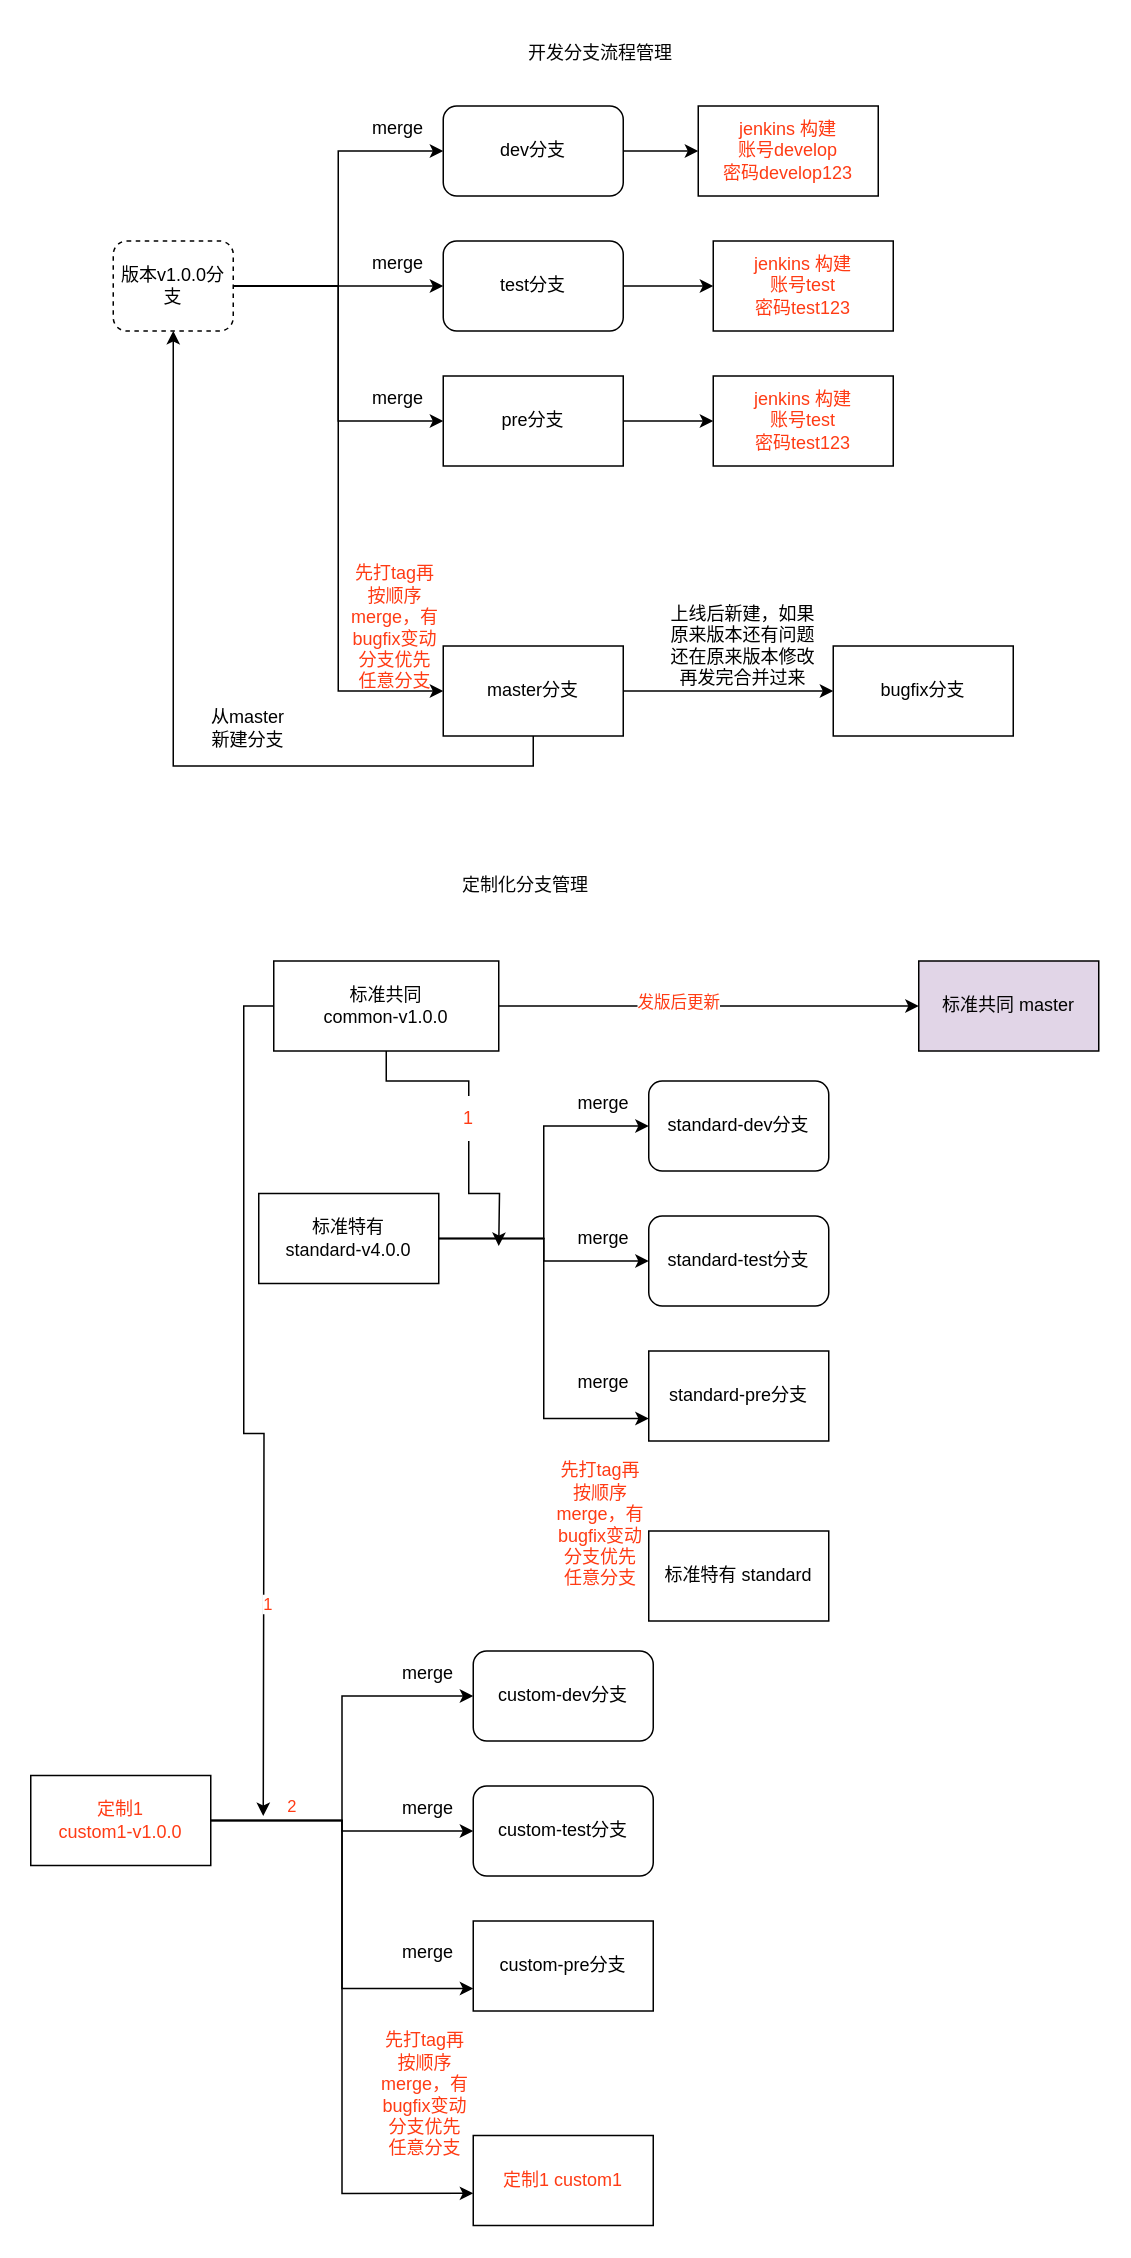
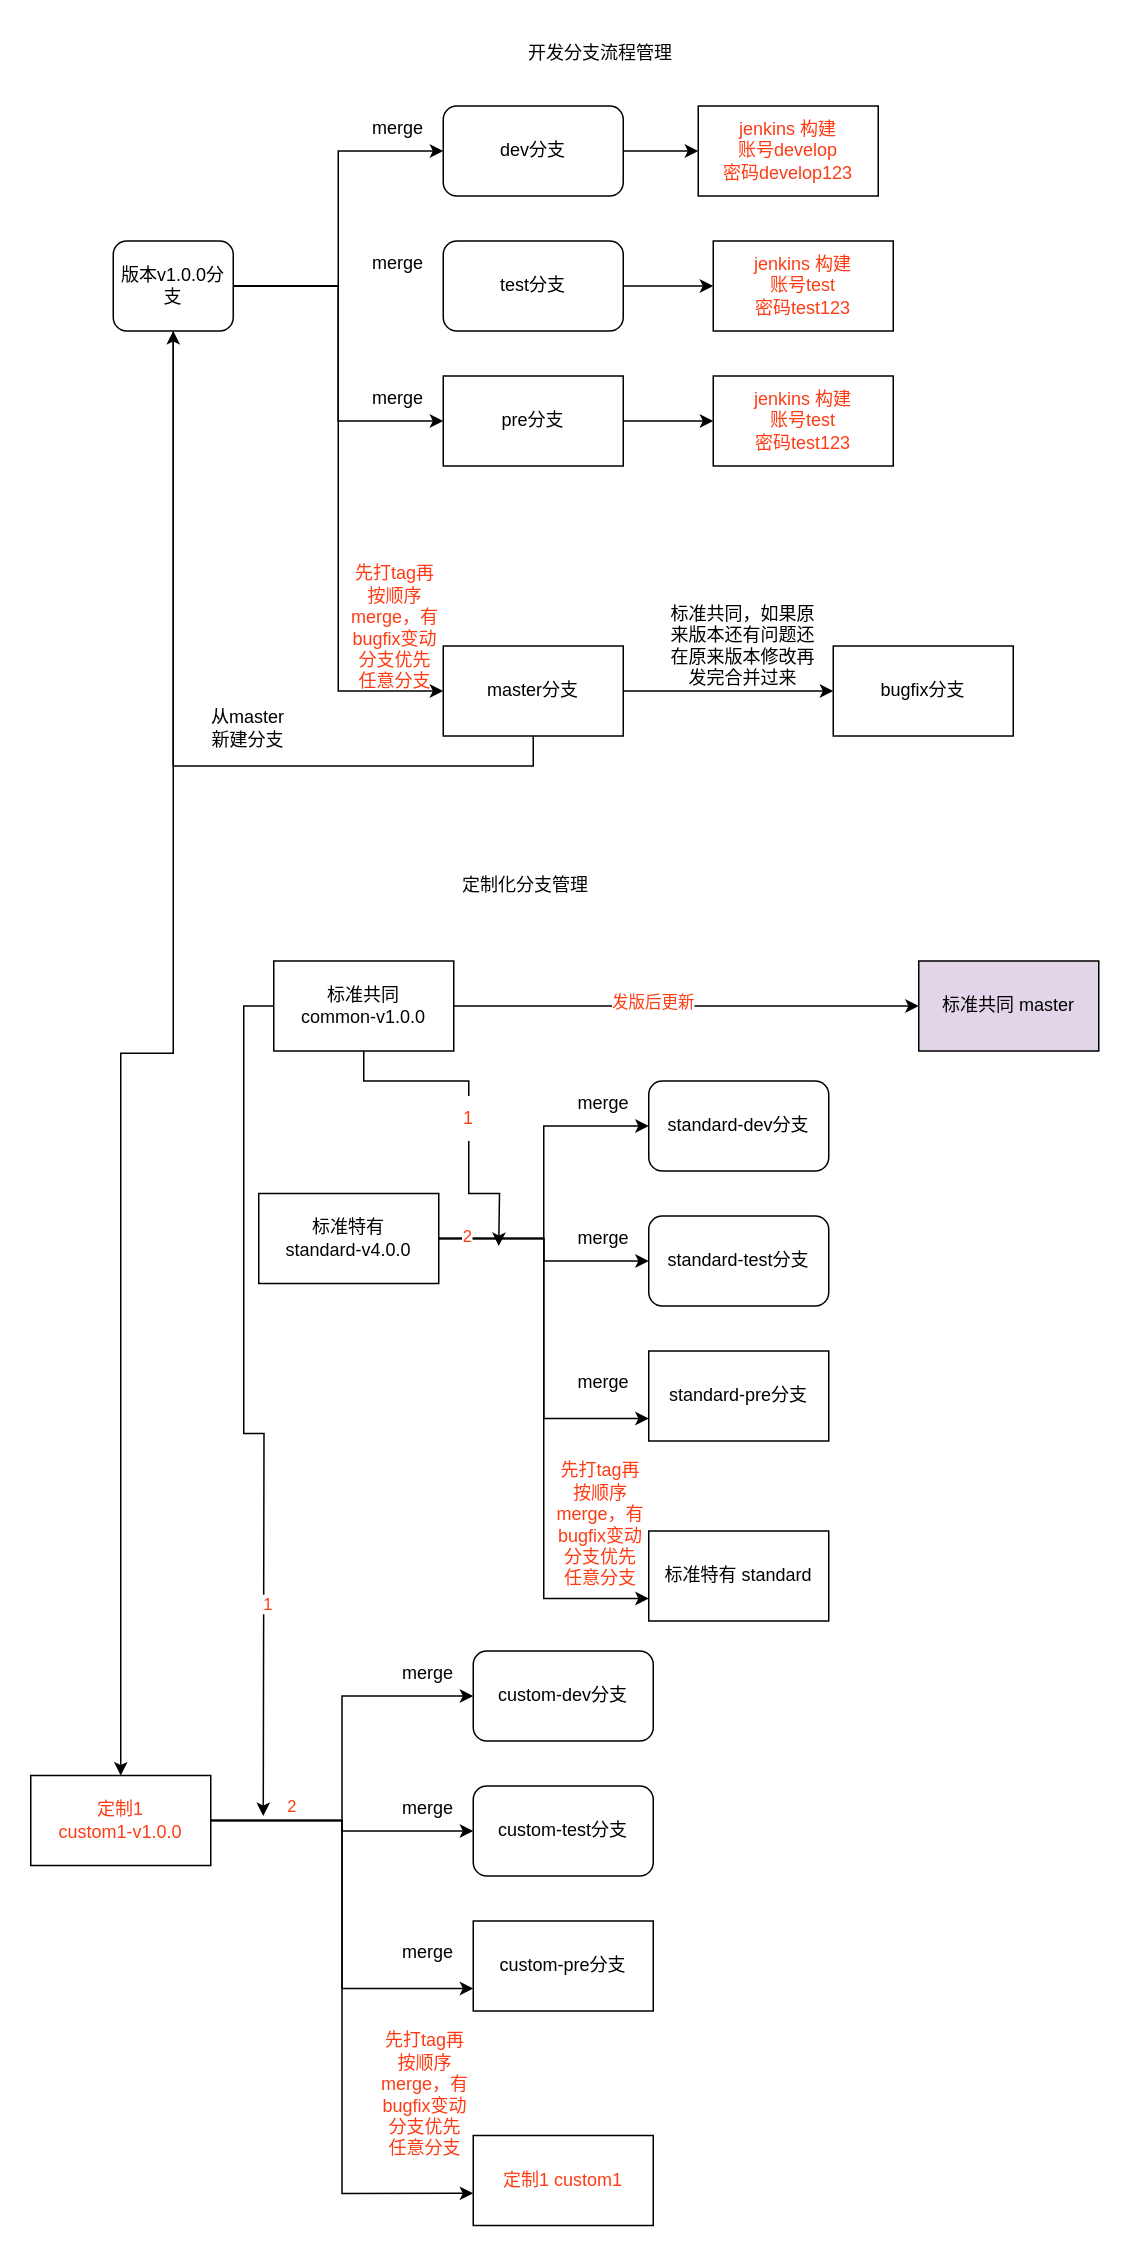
node "版本v1.0.0分支": style dashed -> solid
edge "版本v1.0.0分支" -> "test分支": now "版本v1.0.0分支" -> "定制1 custom1-v1.0.0"
node "上线后新建，如果原来版本还有问题还在原来版本修改再发完合并过来": label "上线后新建，如果原来版本还有问题还在原来版本修改再发完合并过来" -> "标准共同，如果原来版本还有问题还在原来版本修改再发完合并过来"
node "标准共同 common-v1.0.0": size 225x90 -> 180x90
edge "标准特有 standard-v4.0.0" -> "标准特有 standard": added, label "2"
